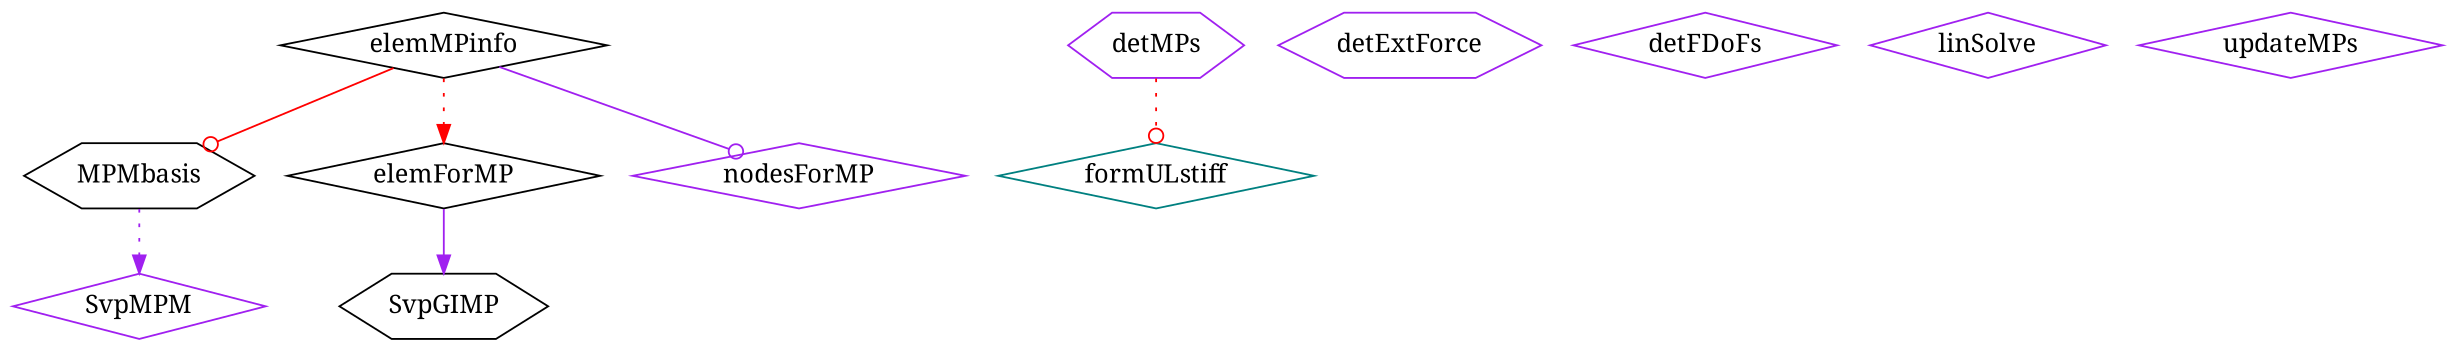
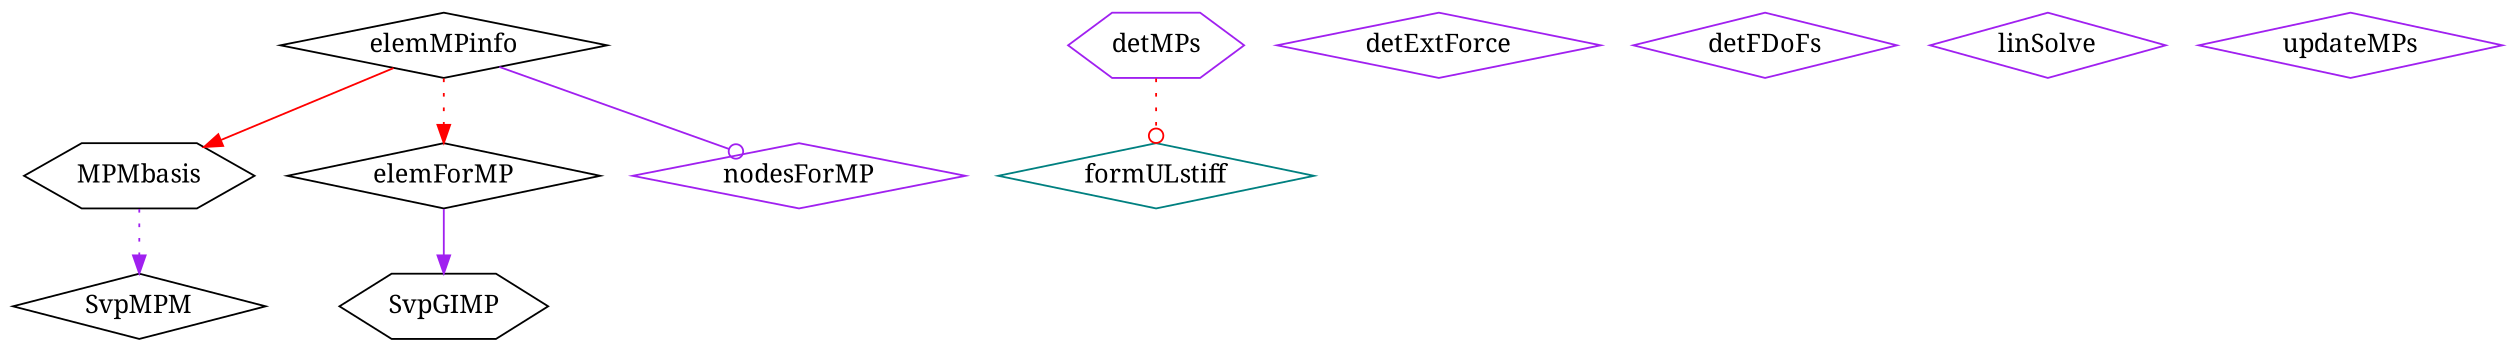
node "detExtForce": shape hexagon -> diamond
edge "elemMPinfo" -> "MPMbasis": arrowhead odot -> normal
node "SvpMPM": color purple -> black
